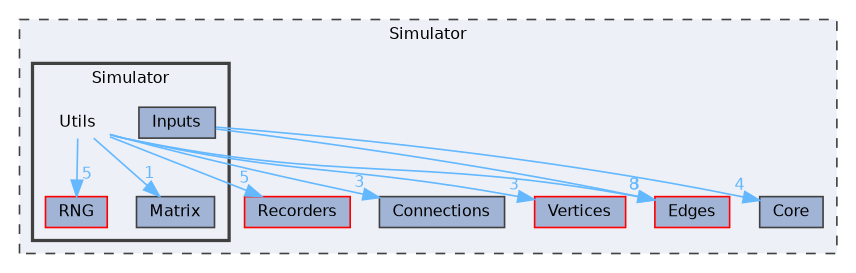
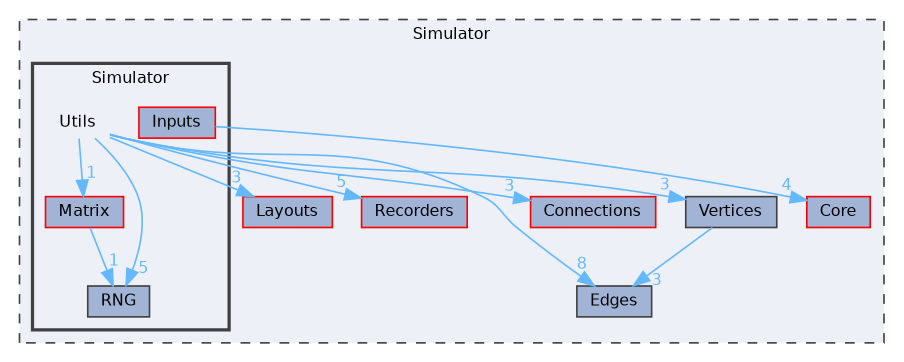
node "Inputs": color grey25 -> red
edge "Inputs" -> "Edges": now "Vertices" -> "Edges"
node "RNG": color red -> grey25
node "Matrix": color grey25 -> red
node "Layouts": added
node "Connections": color grey25 -> red
node "Vertices": color red -> grey25
node "Edges": color red -> grey25
node "Core": color grey25 -> red
edge "Matrix" -> "RNG": added
